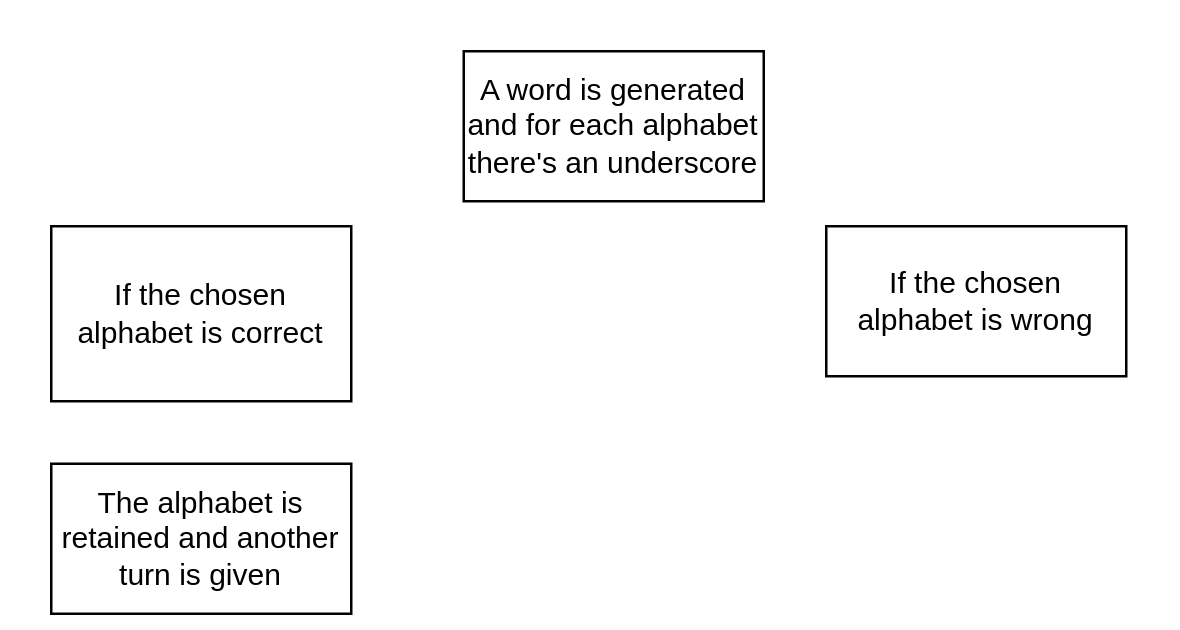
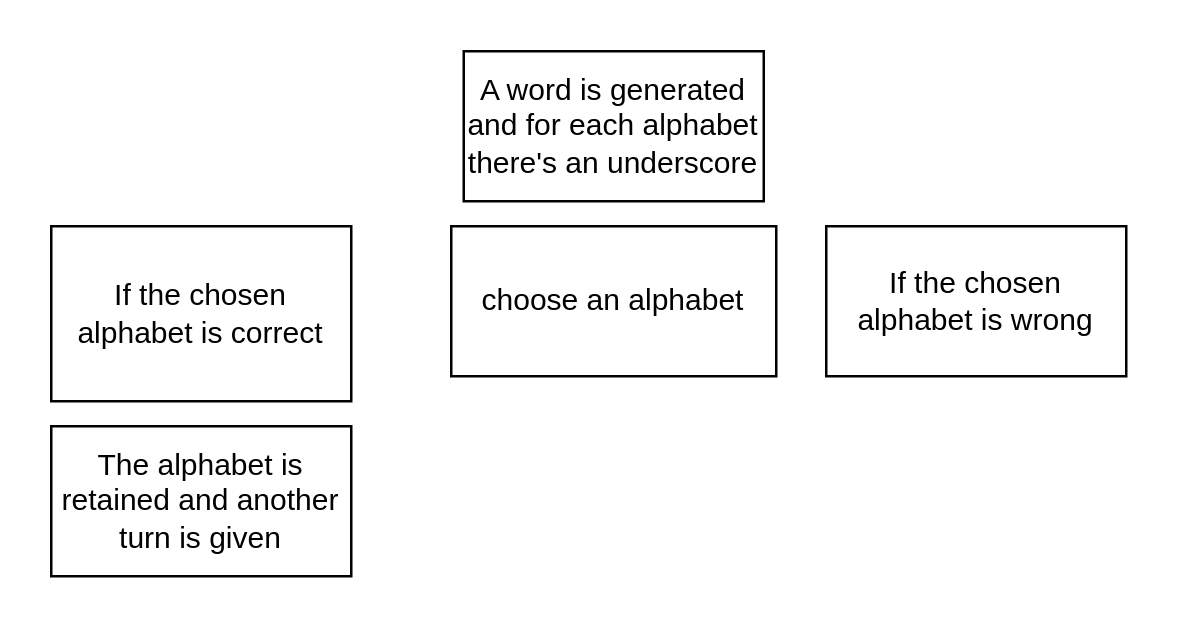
node "choose an alphabet": added
node "The alphabet is retained and another turn is given": moved (201, 539) -> (201, 501)
